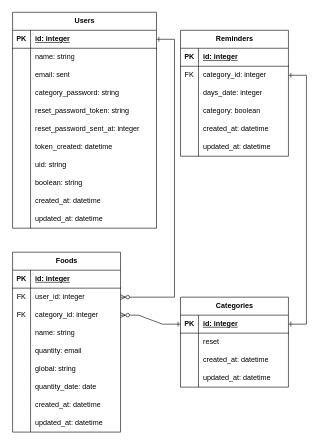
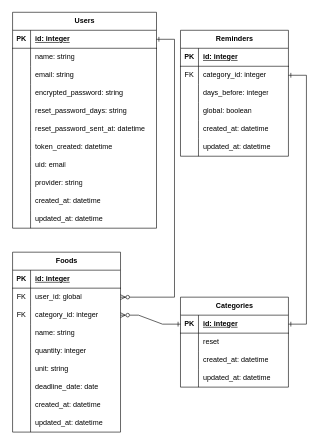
node "email: sent": label "email: sent" -> "email: string"
node "category_password: string": label "category_password: string" -> "encrypted_password: string"
node "days_date: integer": label "days_date: integer" -> "days_before: integer"
node "reset_password_token: string": label "reset_password_token: string" -> "reset_password_days: string"
node "category: boolean": label "category: boolean" -> "global: boolean"
node "reset_password_sent_at: integer": label "reset_password_sent_at: integer" -> "reset_password_sent_at: datetime"
node "uid: string": label "uid: string" -> "uid: email"
node "boolean: string": label "boolean: string" -> "provider: string"
node "user_id: integer": label "user_id: integer" -> "user_id: global"
node "quantity: email": label "quantity: email" -> "quantity: integer"
node "global: string": label "global: string" -> "unit: string"
node "quantity_date: date": label "quantity_date: date" -> "deadline_date: date"
